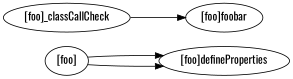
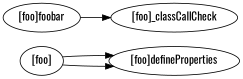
edge "[foo]_classCallCheck" -> "[foo]foobar": reversed
